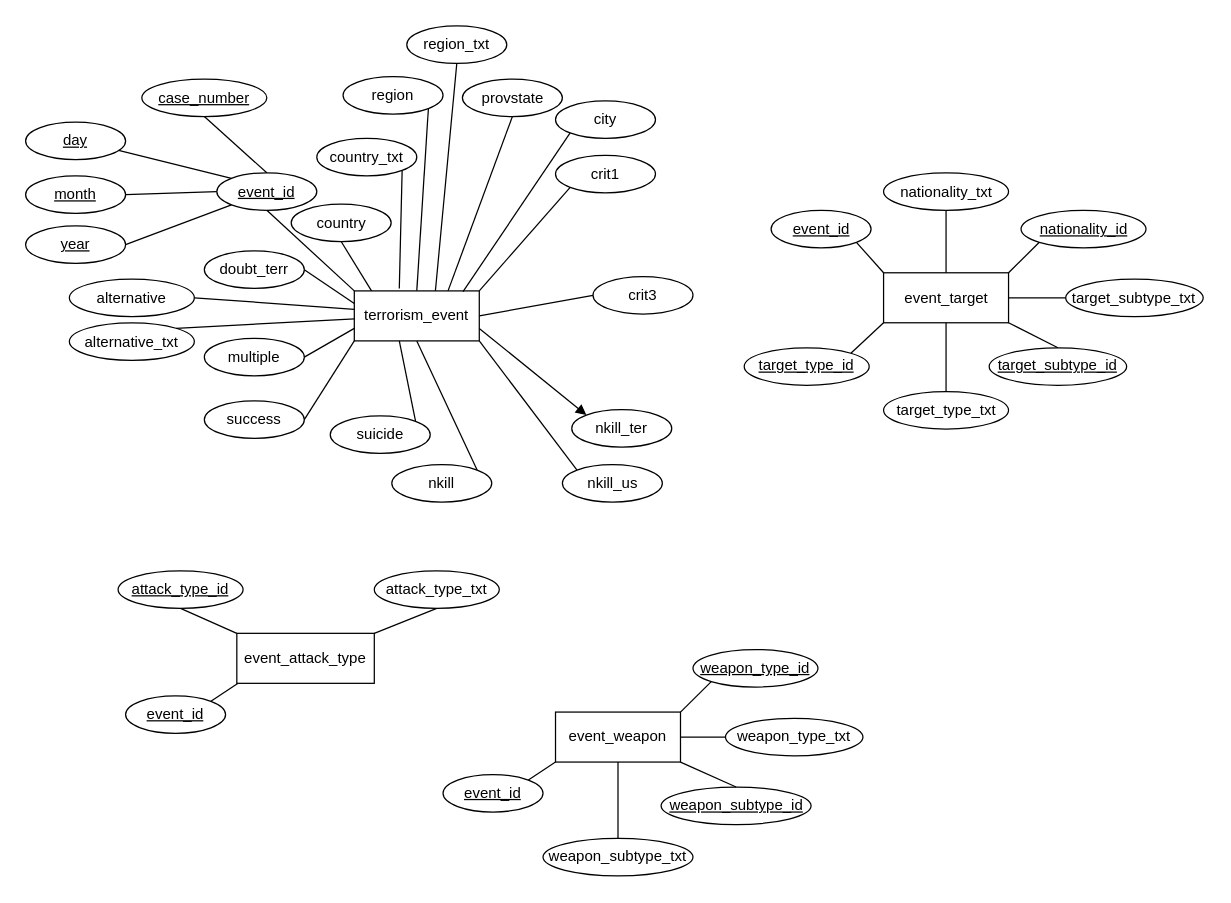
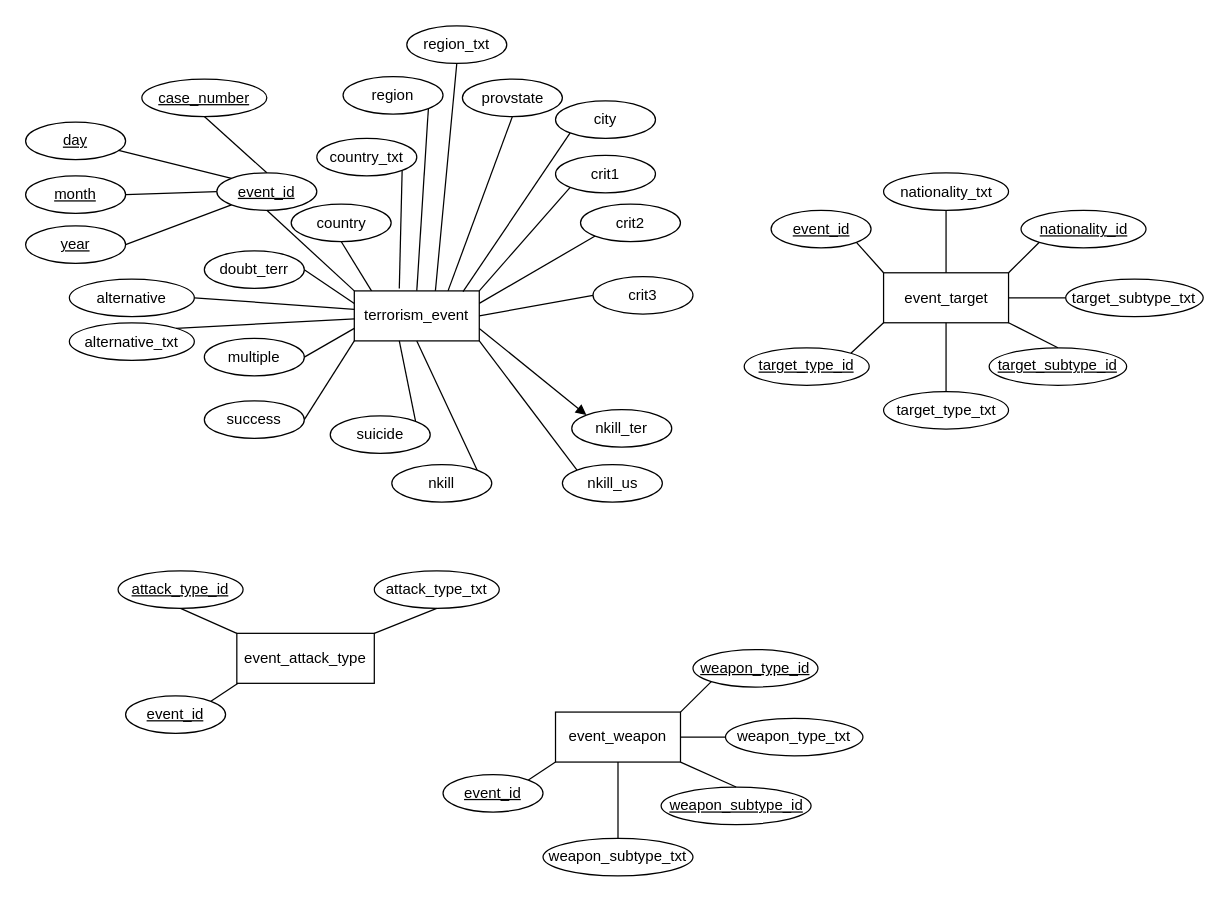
node "crit2": added
edge "crit2" -- "terrorism_event": added
